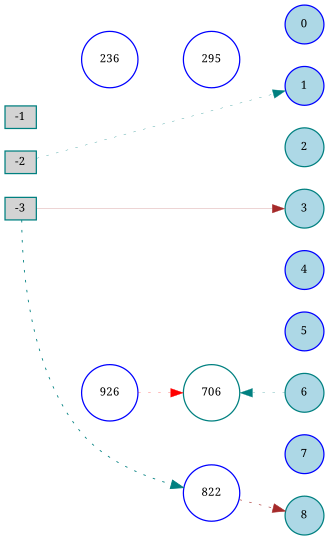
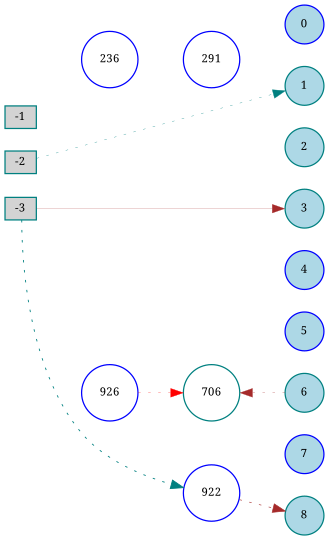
node "295": label "295" -> "291"
node "1": color blue -> teal
edge "6" -> "706": color teal -> brown
node "822": label "822" -> "922"
